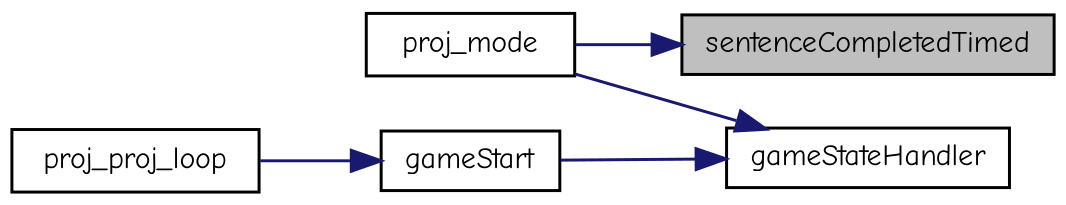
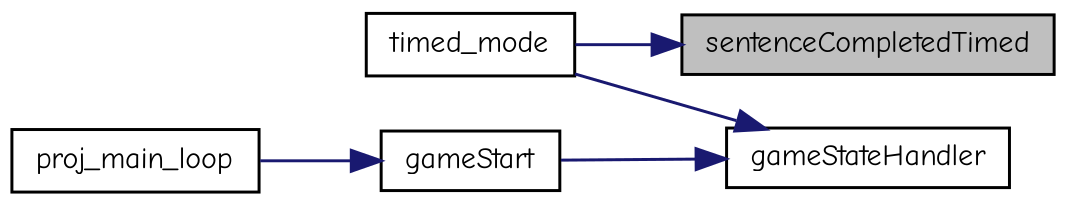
node "proj_mode": label "proj_mode" -> "timed_mode"
node "proj_proj_loop": label "proj_proj_loop" -> "proj_main_loop"
